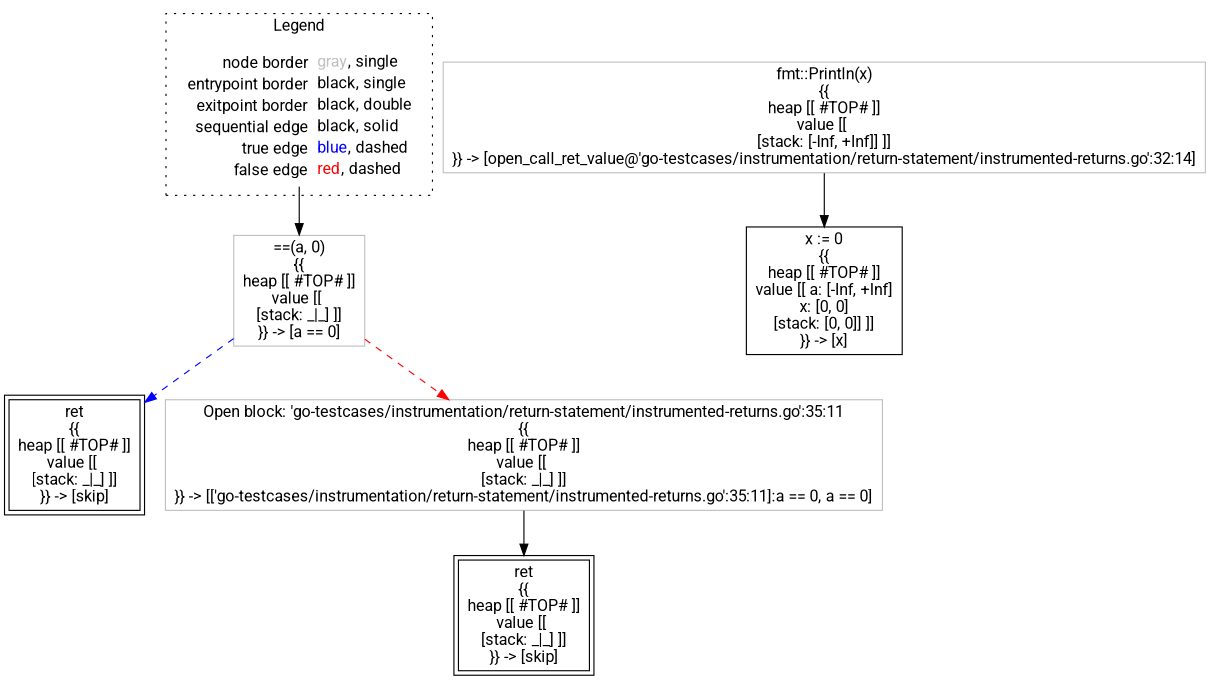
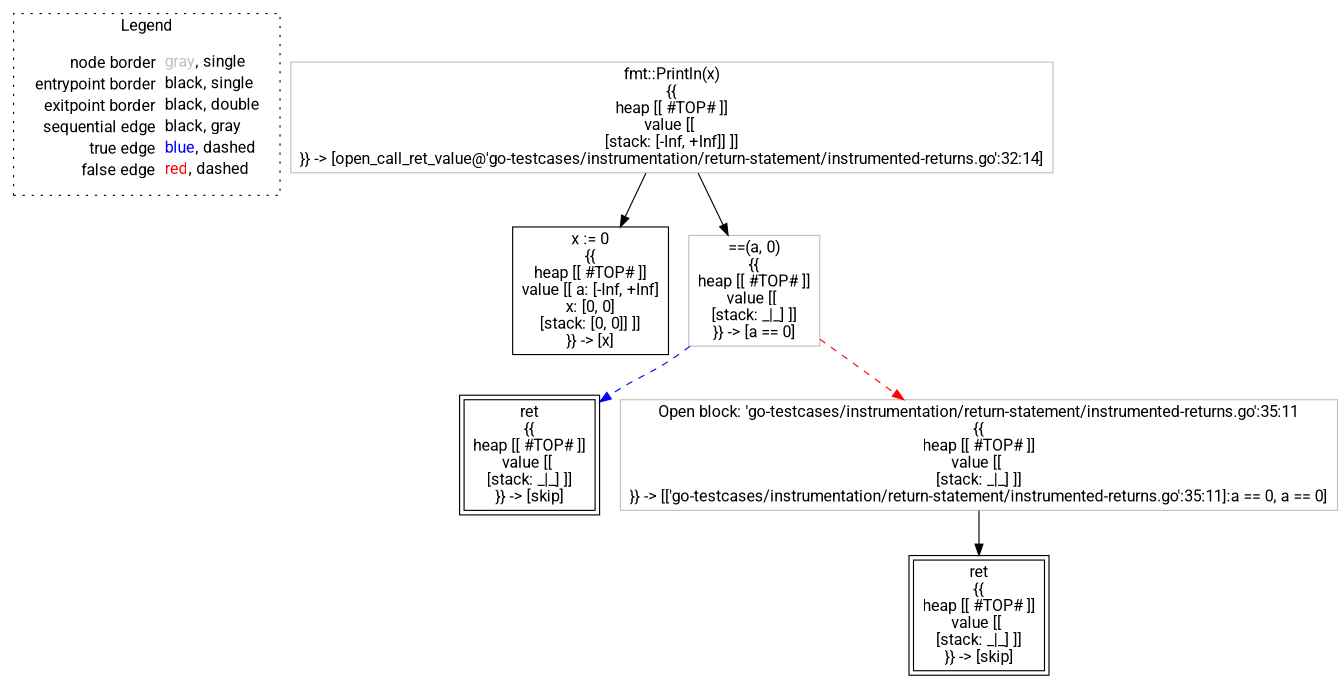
node "node border": text ", solid" -> ", gray"
edge "node border" -> "==(a, 0)": now "fmt::Println(x)" -> "==(a, 0)"
